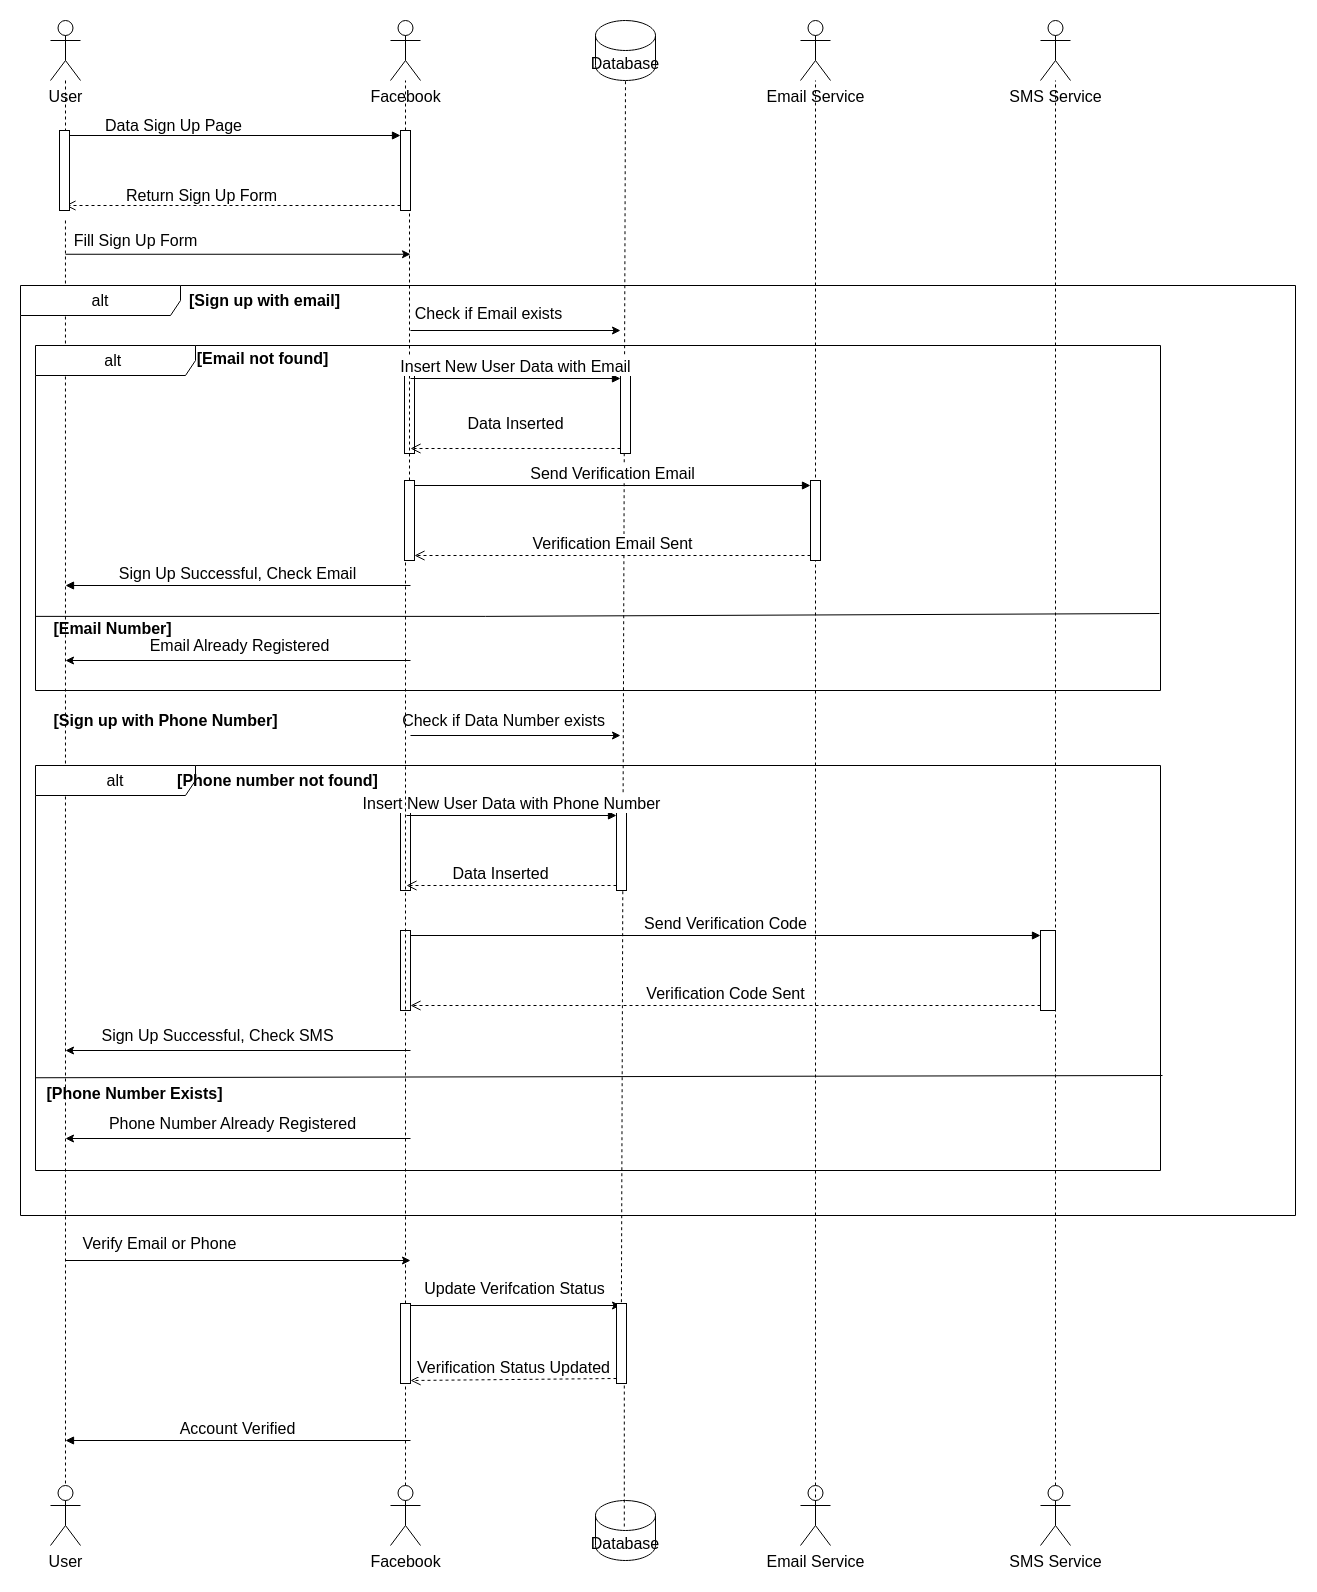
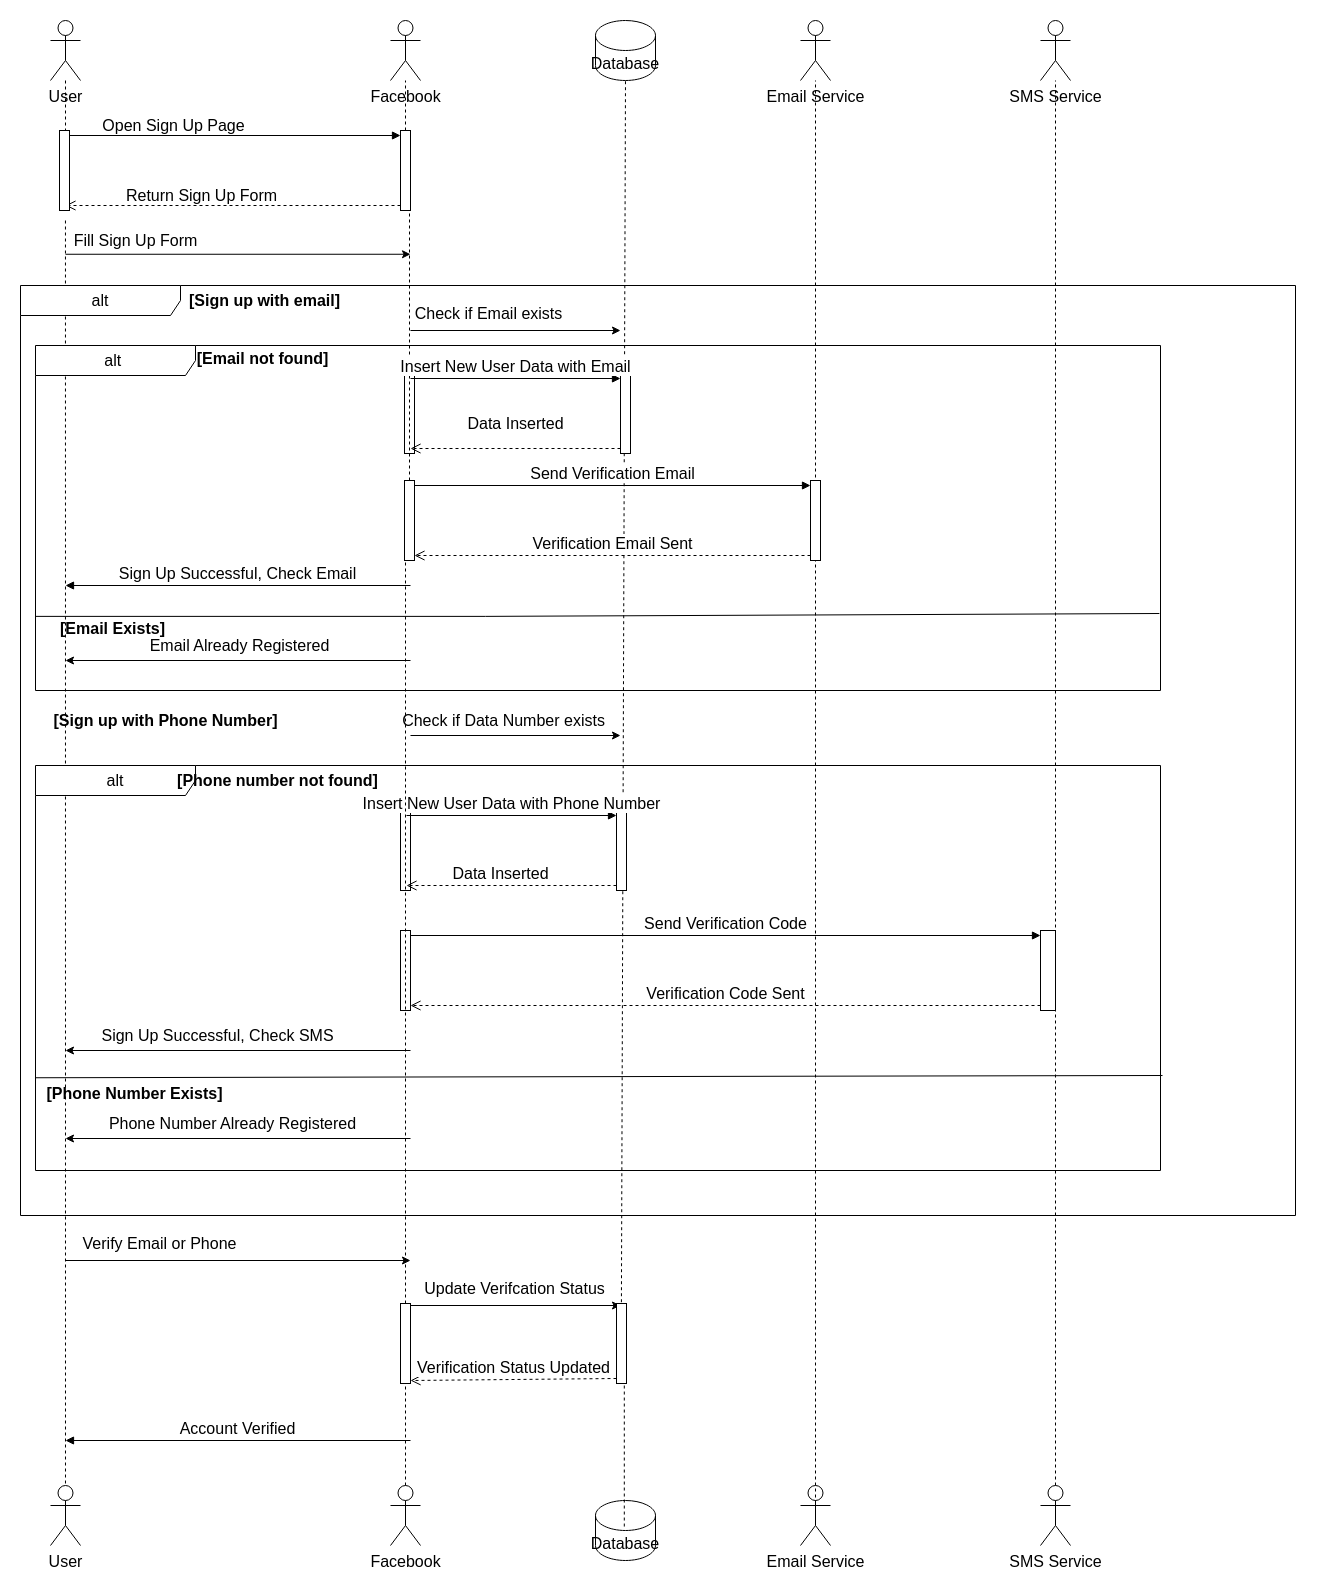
node "Data Sign Up Page": label "Data Sign Up Page" -> "Open Sign Up Page"
node "[Email Number]": label "[Email Number]" -> "[Email Exists]"
